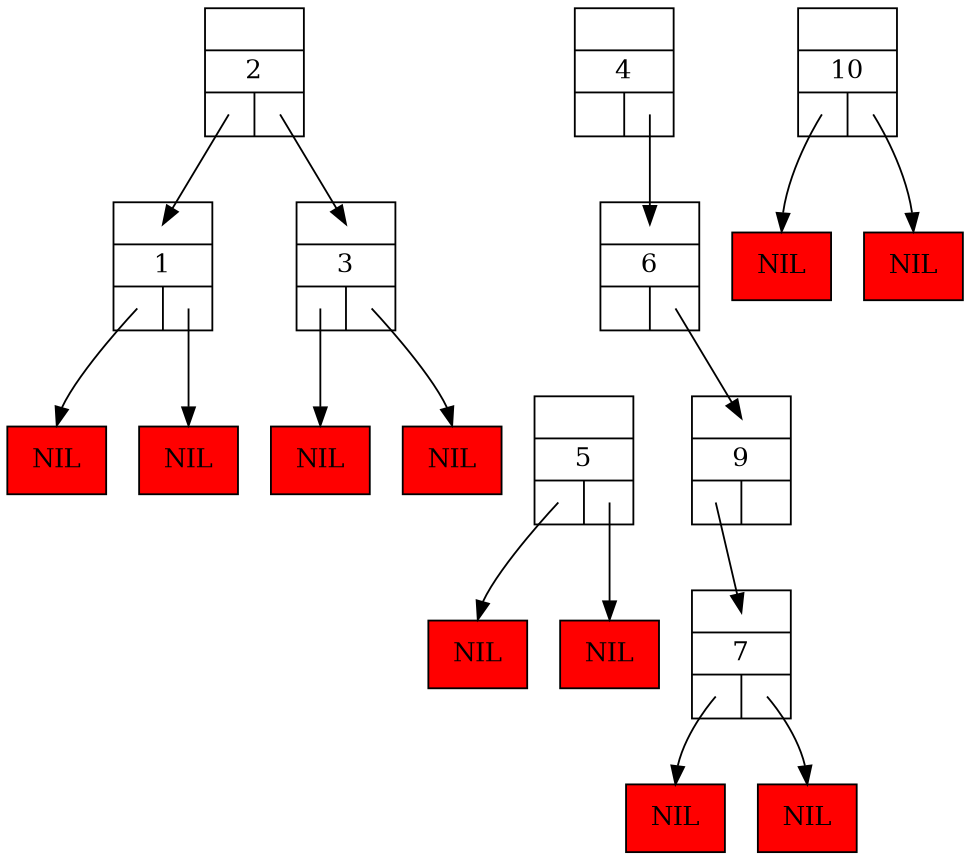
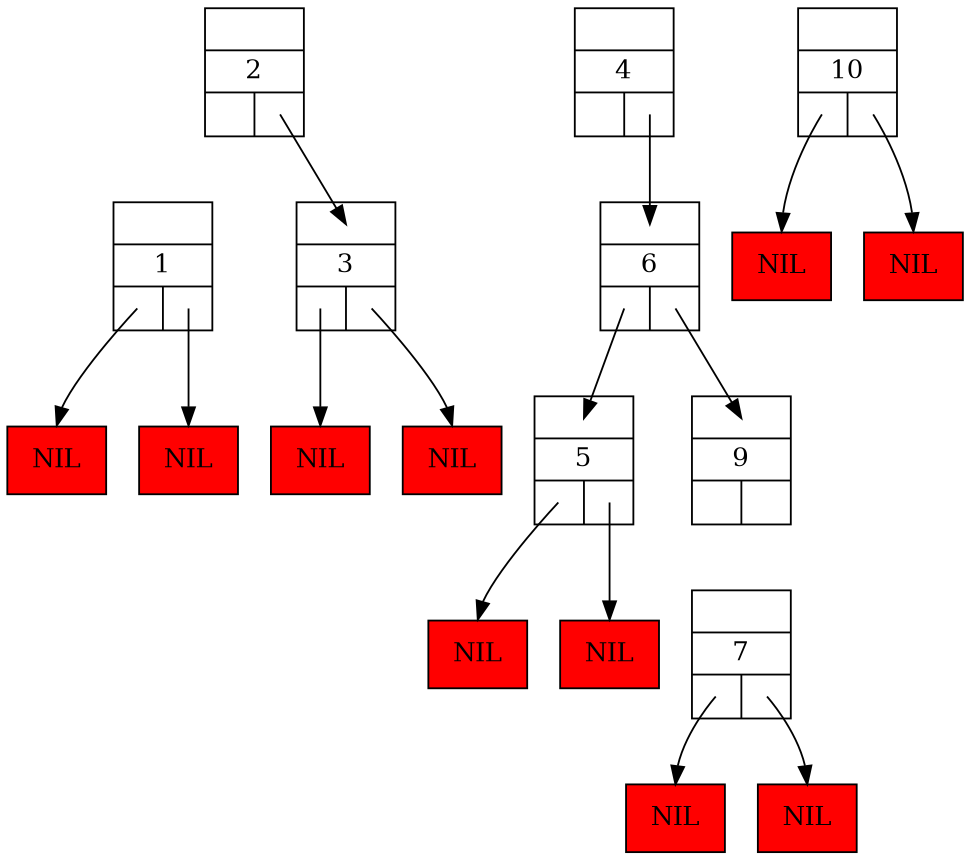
edge "2" -> "1": removed
edge "6" -> "5": added
edge "9" -> "7": removed
